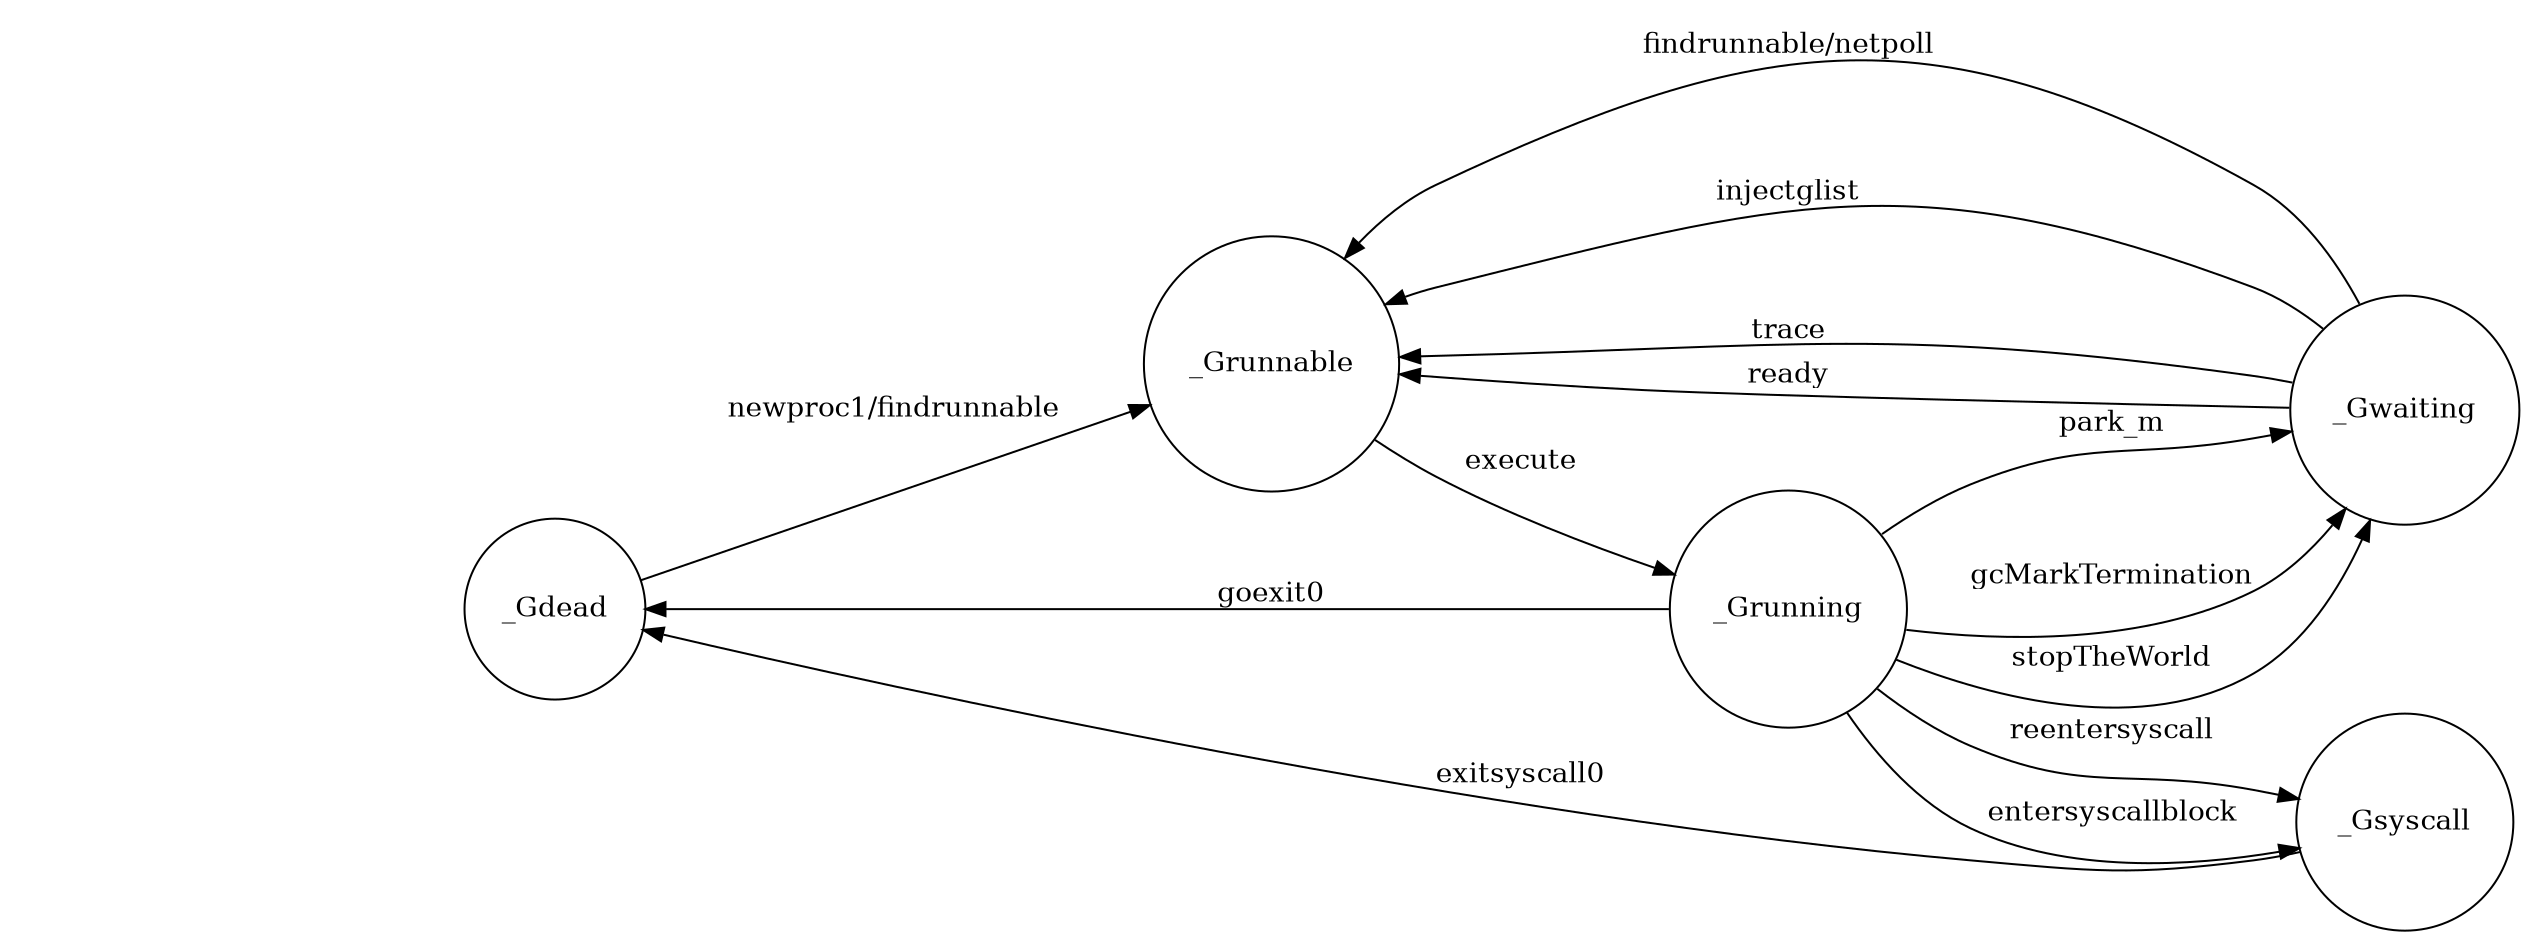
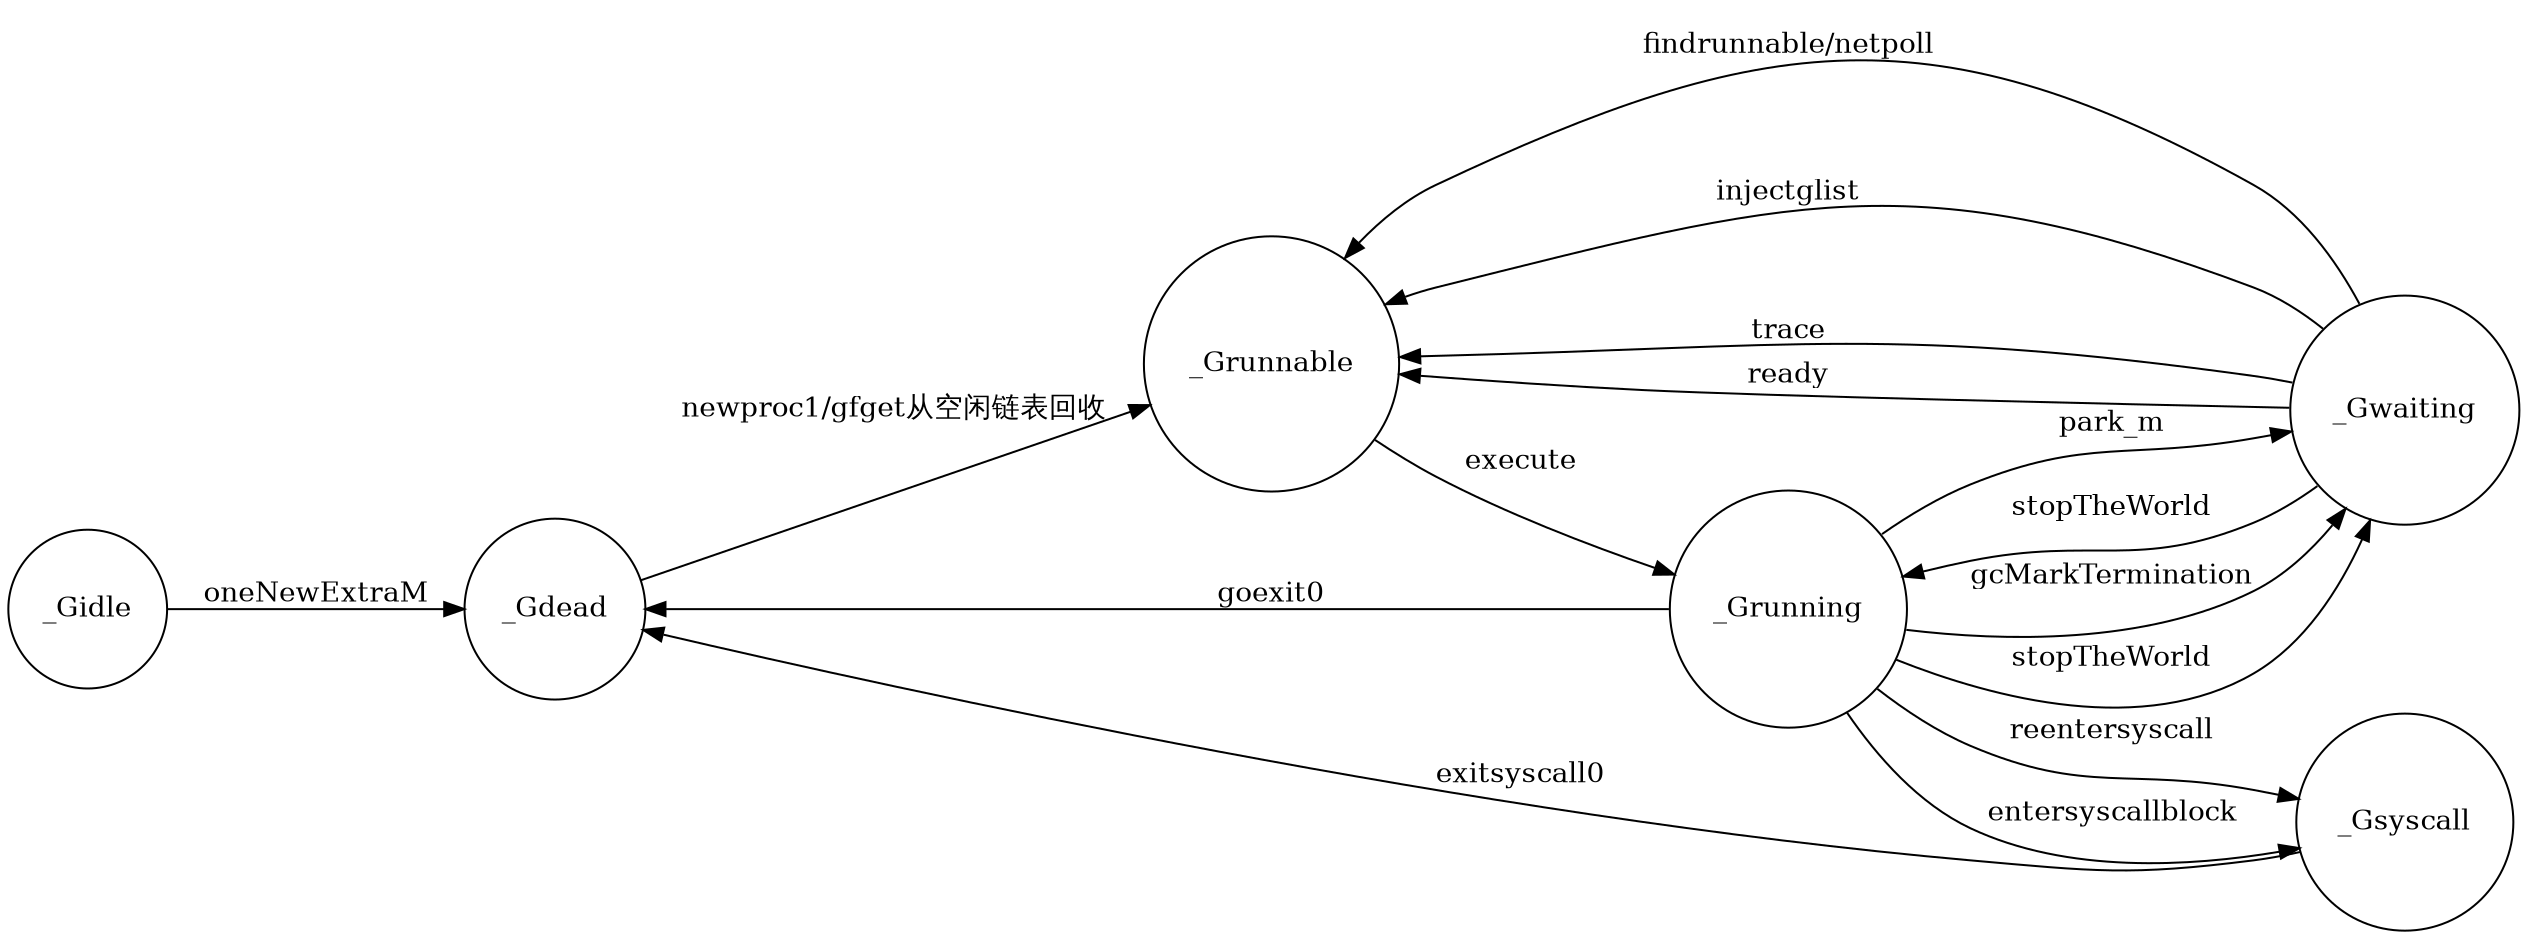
edge "_Gdead" -> "_Grunnable": label "newproc1/findrunnable" -> "newproc1/gfget从空闲链表回收"
edge "_Gwaiting" -> "_Grunning": added, label "stopTheWorld"
node "_Gidle": added
